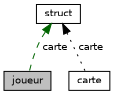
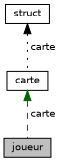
edge "joueur" -> "struct": now "joueur" -> "carte"
